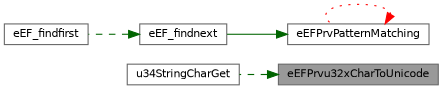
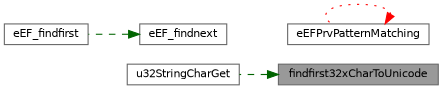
edge "eEF_findnext" -> "eEFPrvPatternMatching": removed
node "u34StringCharGet": label "u34StringCharGet" -> "u32StringCharGet"
node "eEFPrvu32xCharToUnicode": label "eEFPrvu32xCharToUnicode" -> "findfirst32xCharToUnicode"
